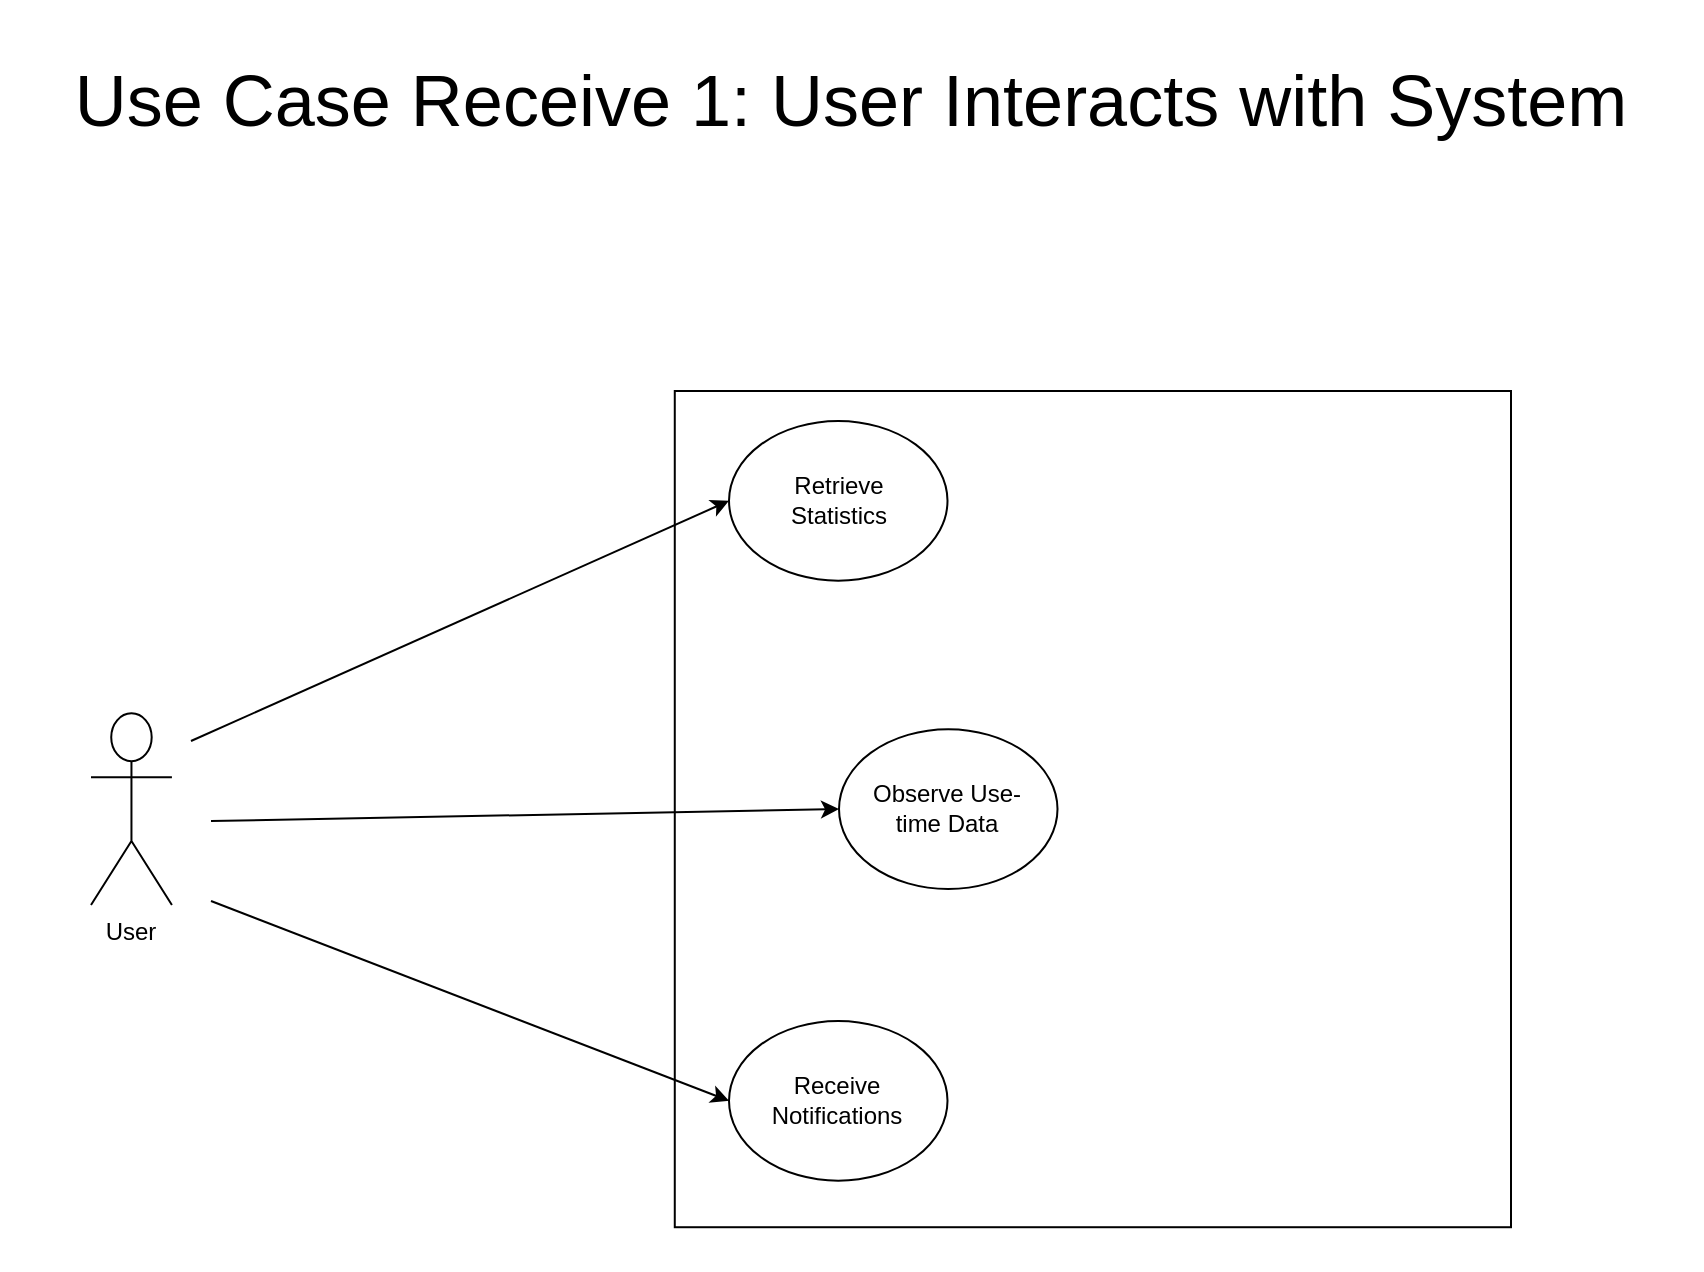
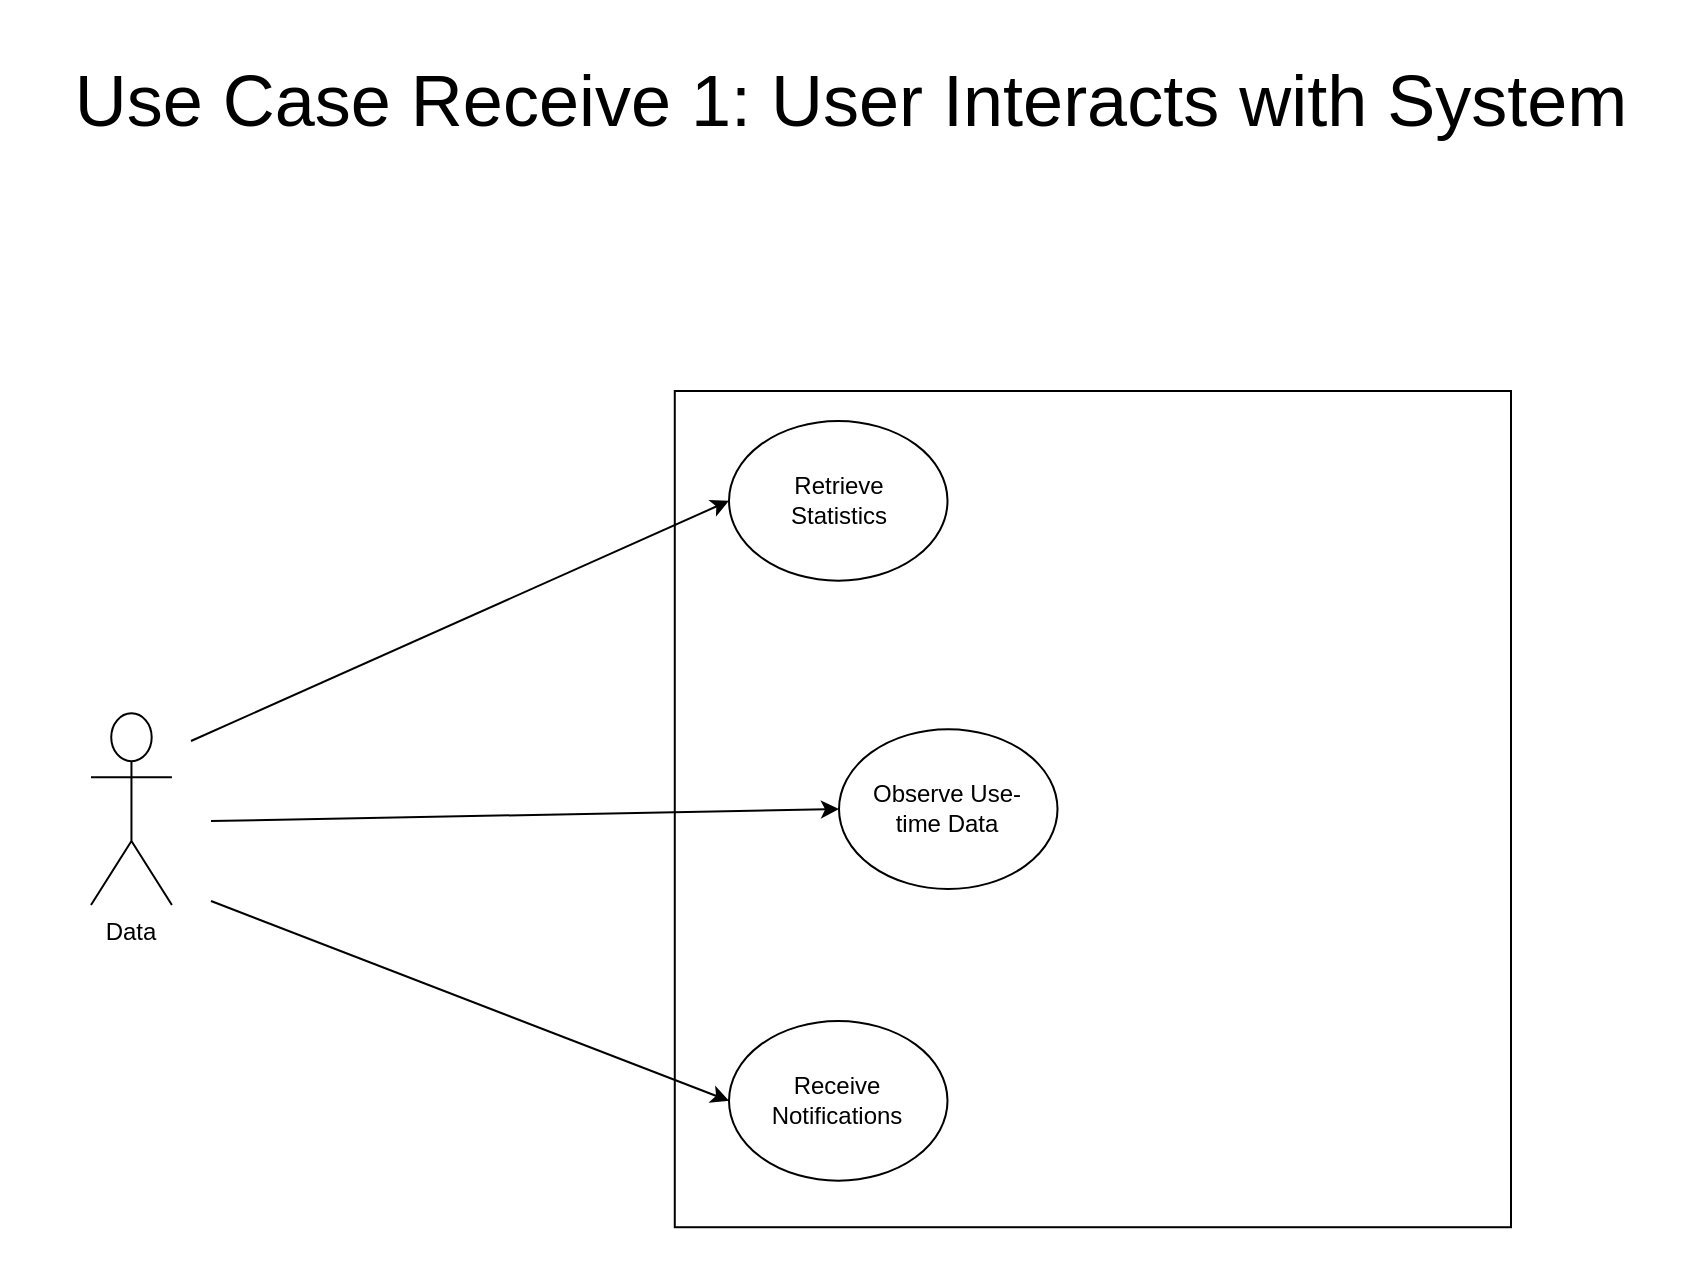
node "User": label "User" -> "Data"
